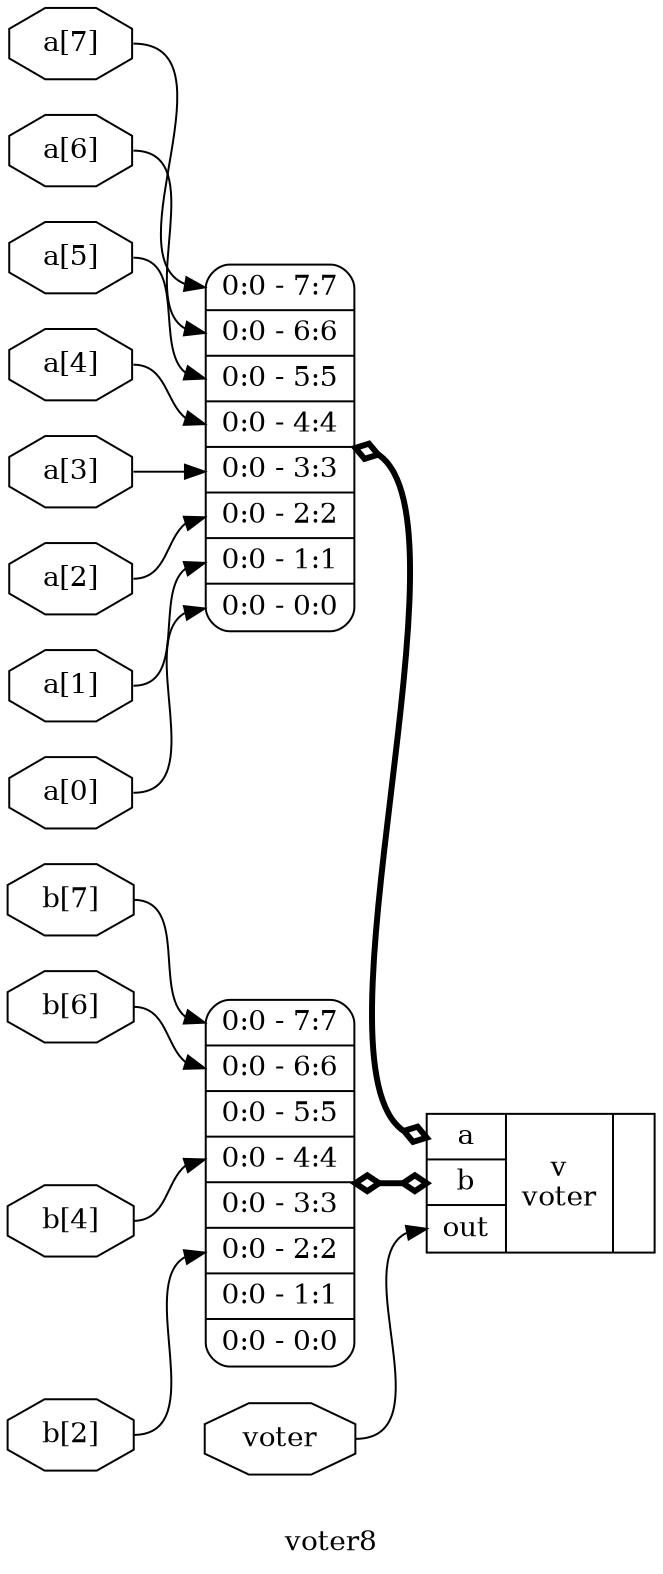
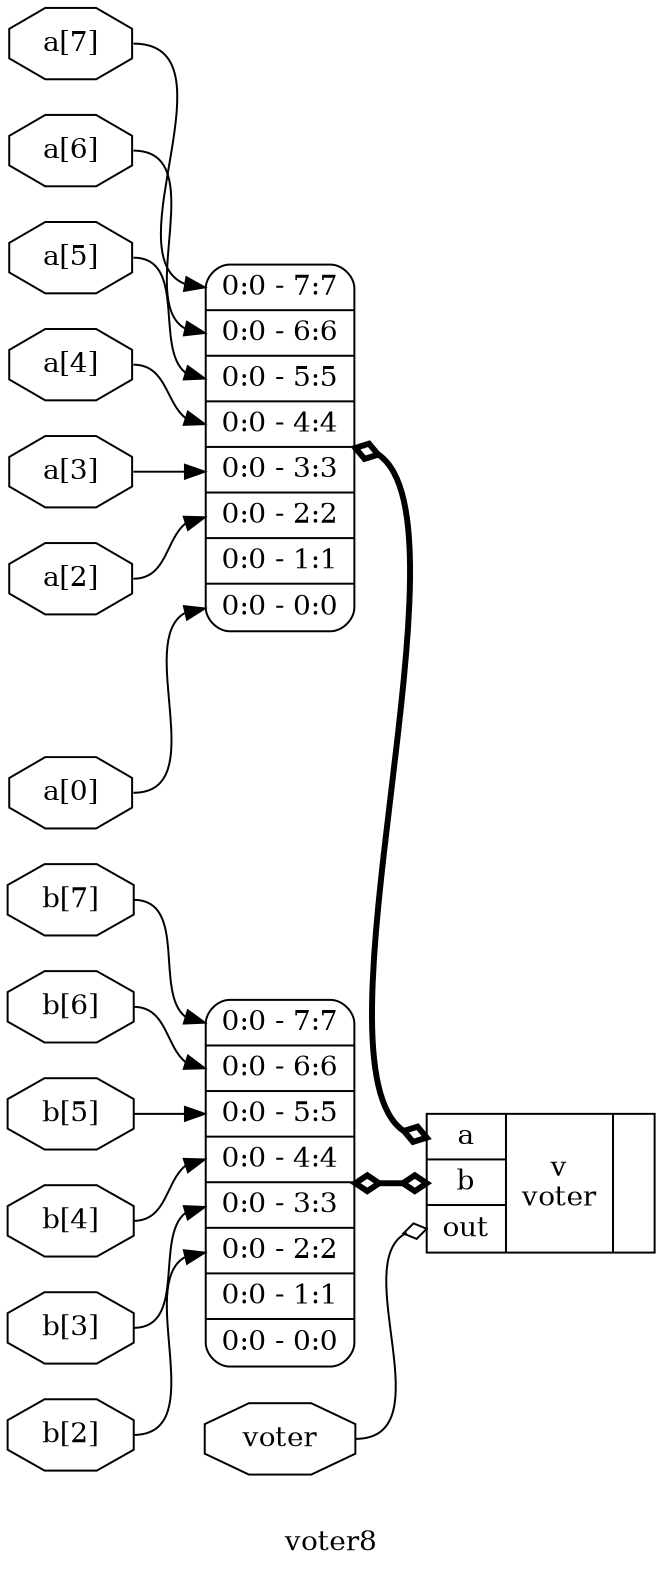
node "a[1]": removed
node "b[5]": added
node "b[3]": added
edge "voter" -> "a": arrowhead normal -> odiamond
